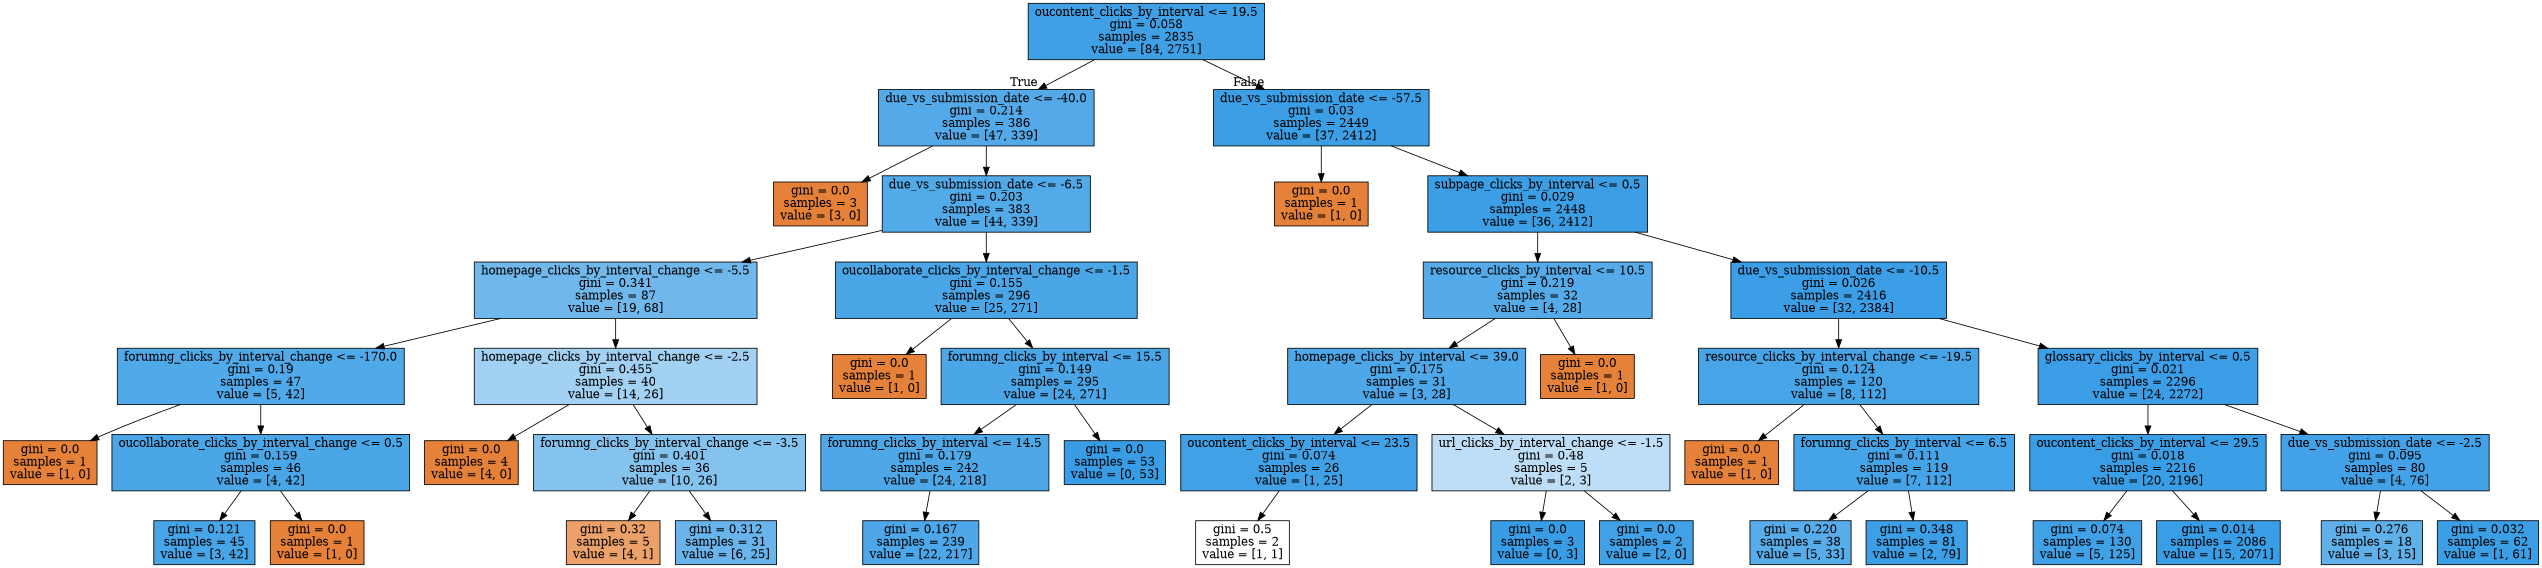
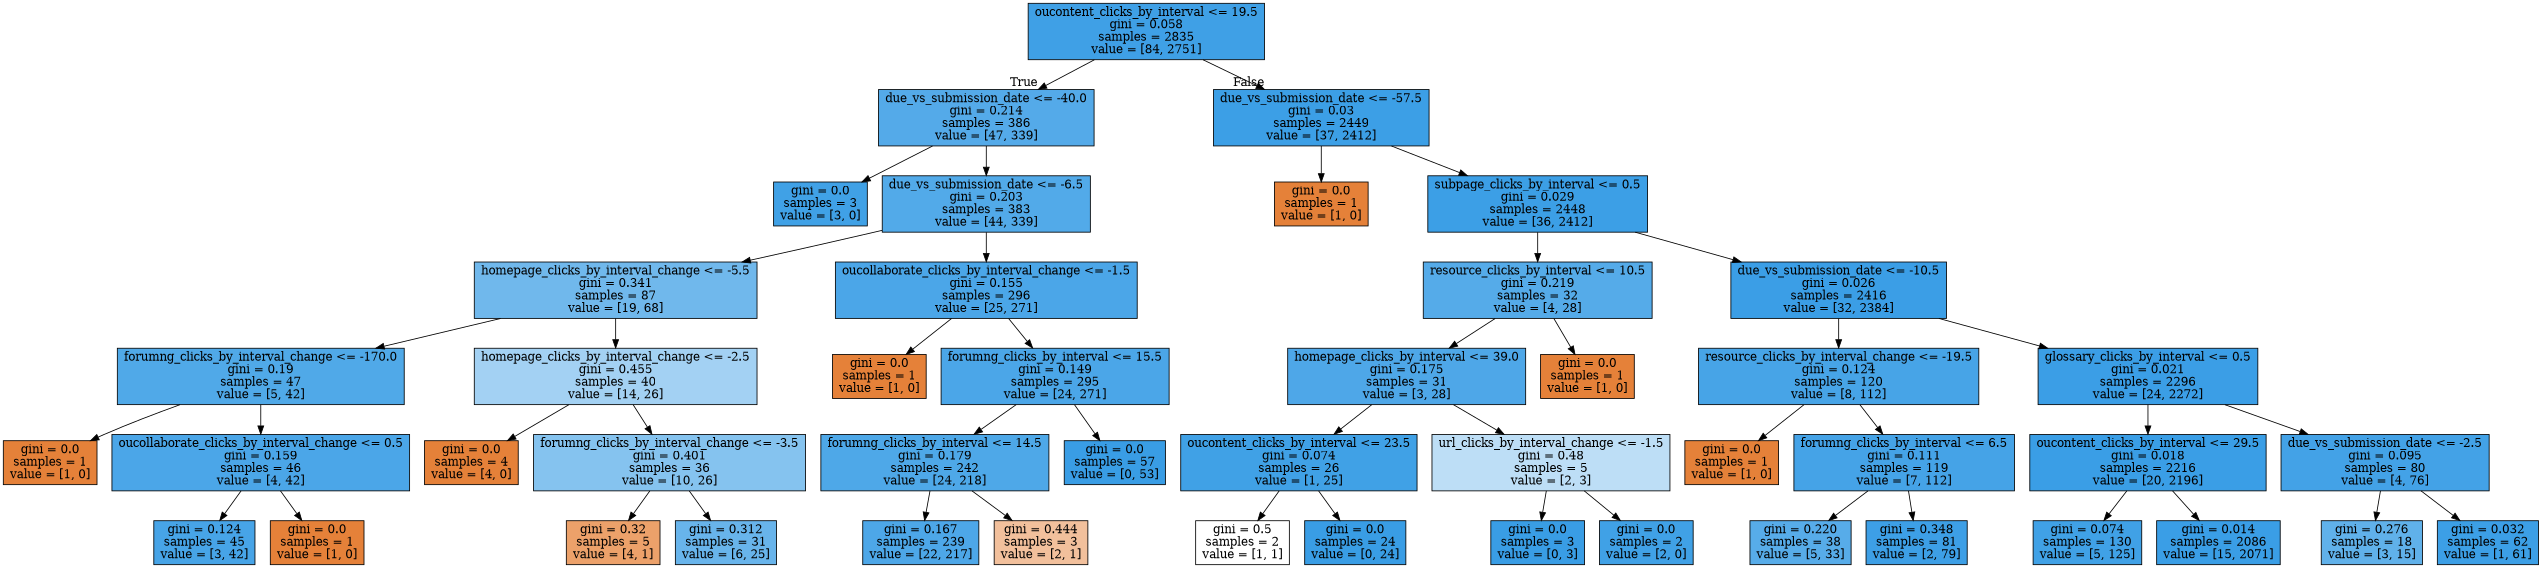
node "gini = 0.0 samples = 3 value = [3, 0]": fillcolor #e58139ff -> #399de5f5
node "gini = 0.0 samples = 53 value = [0, 53]": label "gini = 0.0 samples = 53 value = [0, 53]" -> "gini = 0.0 samples = 57 value = [0, 53]"
node "gini = 0.121 samples = 45 value = [3, 42]": label "gini = 0.121 samples = 45 value = [3, 42]" -> "gini = 0.124 samples = 45 value = [3, 42]"
node "gini = 0.444 samples = 3 value = [2, 1]": added
node "gini = 0.0 samples = 24 value = [0, 24]": added
